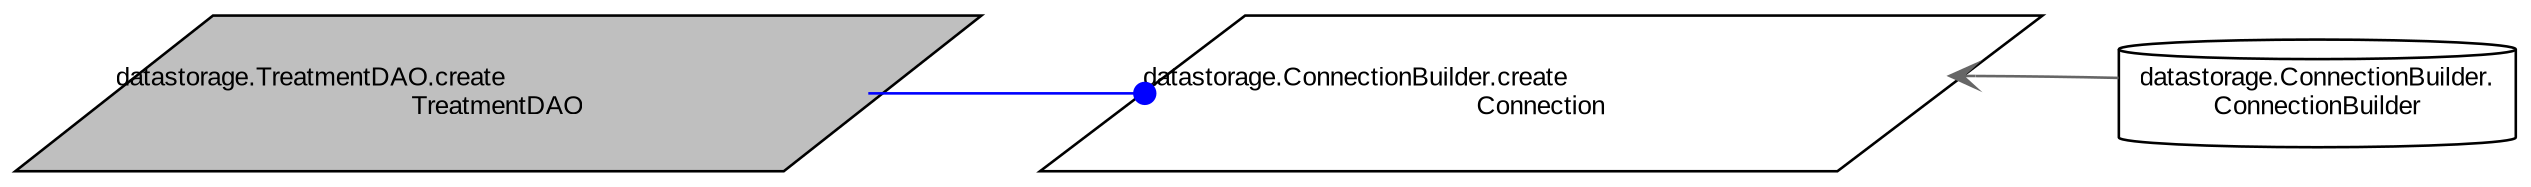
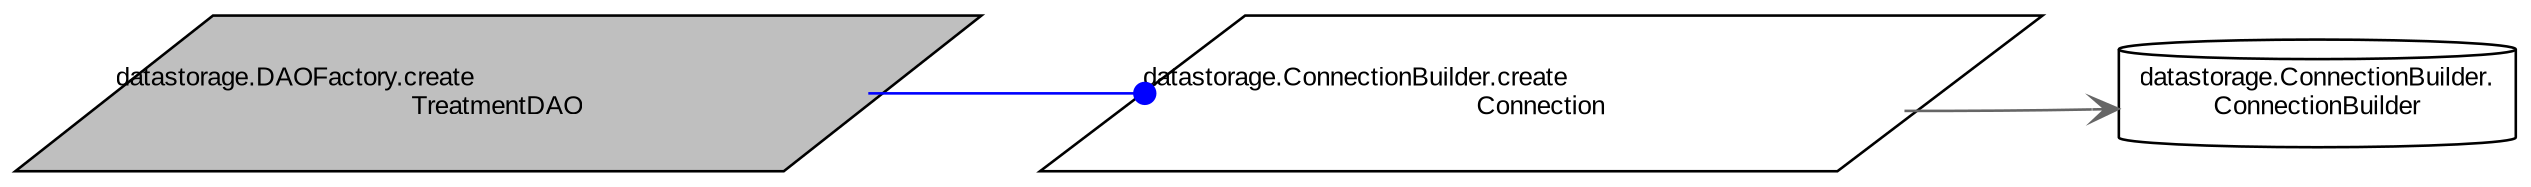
edge "datastorage.ConnectionBuilder. ConnectionBuilder" -> "datastorage.ConnectionBuilder.create Connection": reversed
node "datastorage.TreatmentDAO.create TreatmentDAO": label "datastorage.TreatmentDAO.create TreatmentDAO" -> "datastorage.DAOFactory.create TreatmentDAO"
